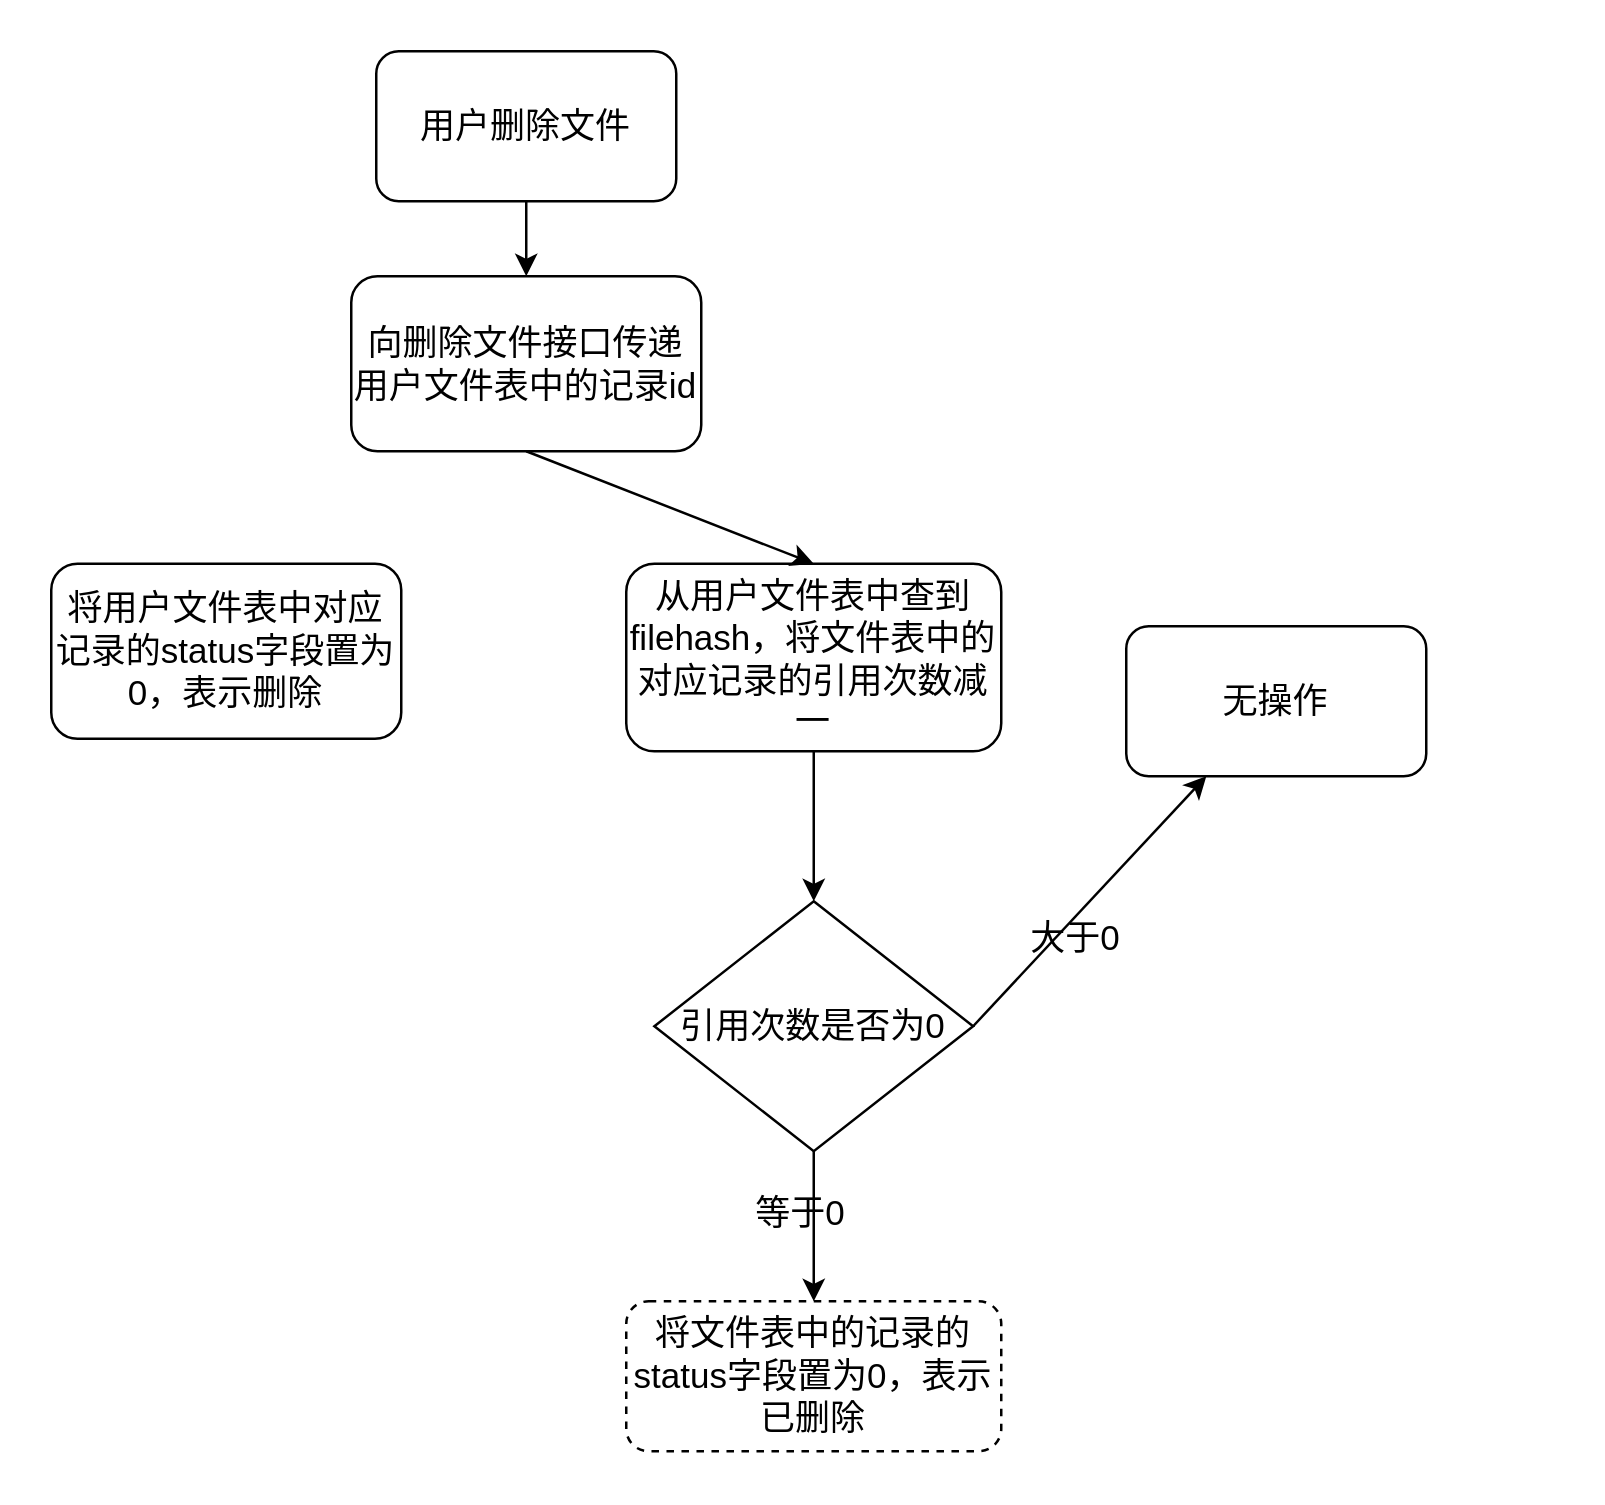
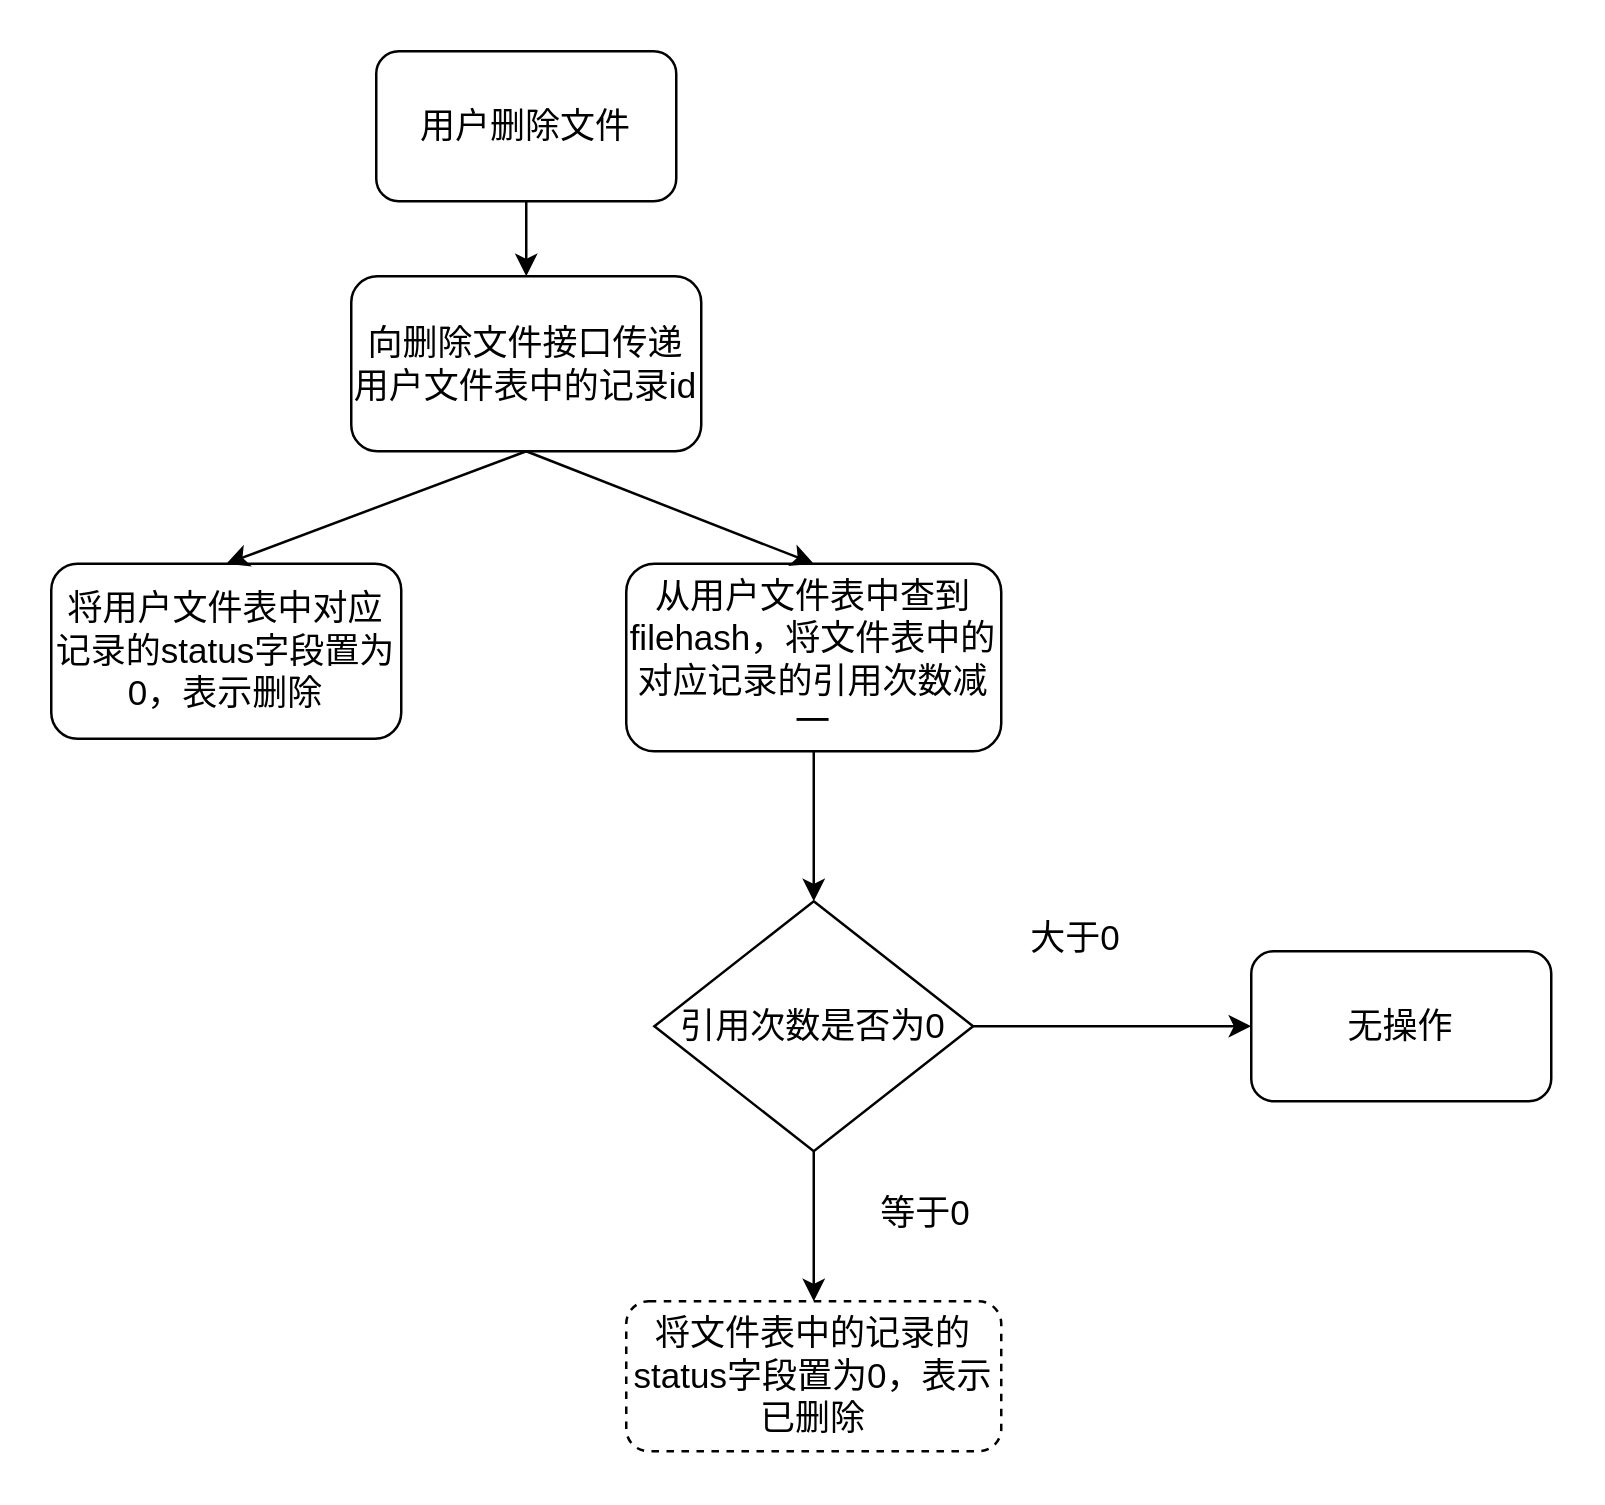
edge "向删除文件接口传递用户文件表中的记录id" -> "将用户文件表中对应记录的status字段置为0，表示删除": added
node "无操作": moved (1276, 701) -> (1401, 1026)
node "等于0": moved (801, 1214) -> (926, 1214)
